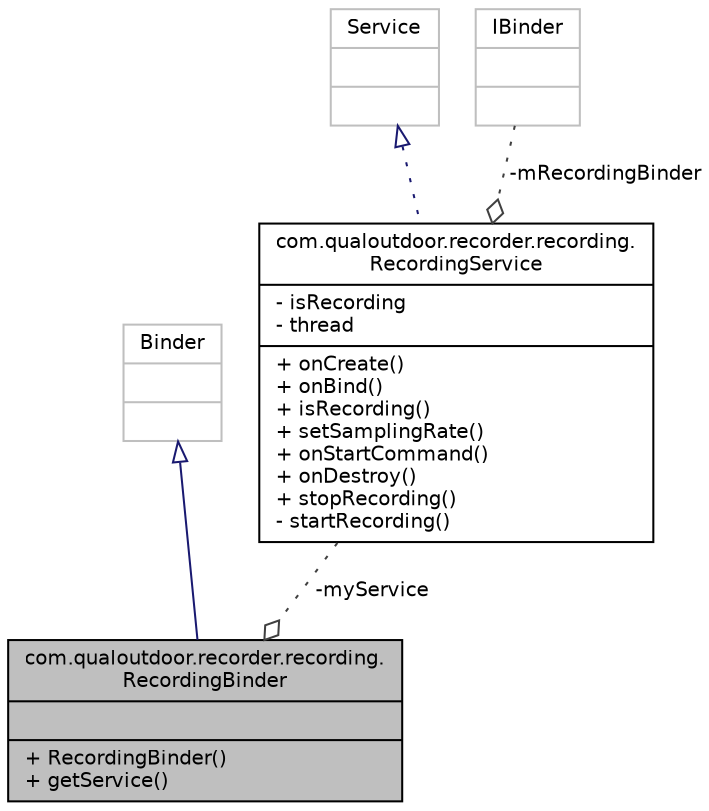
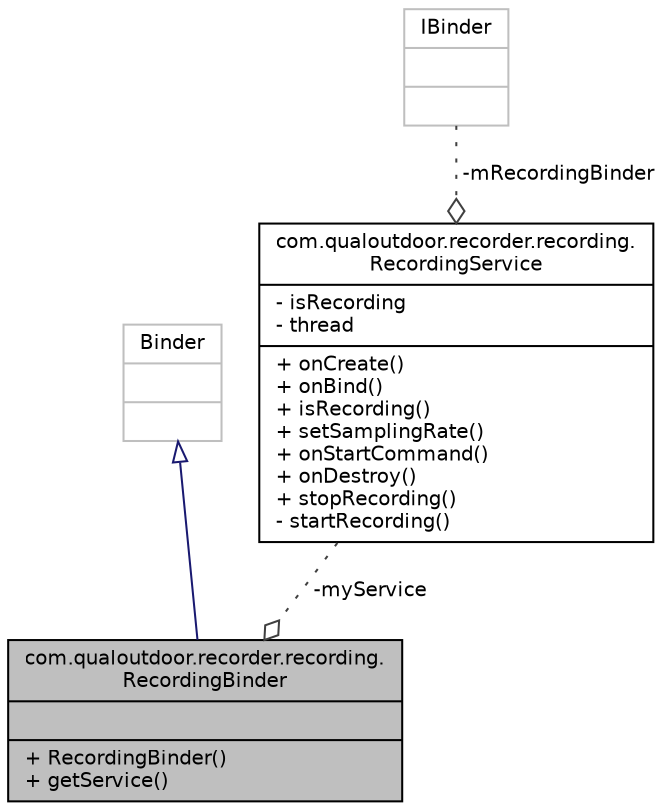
node "Service": removed
